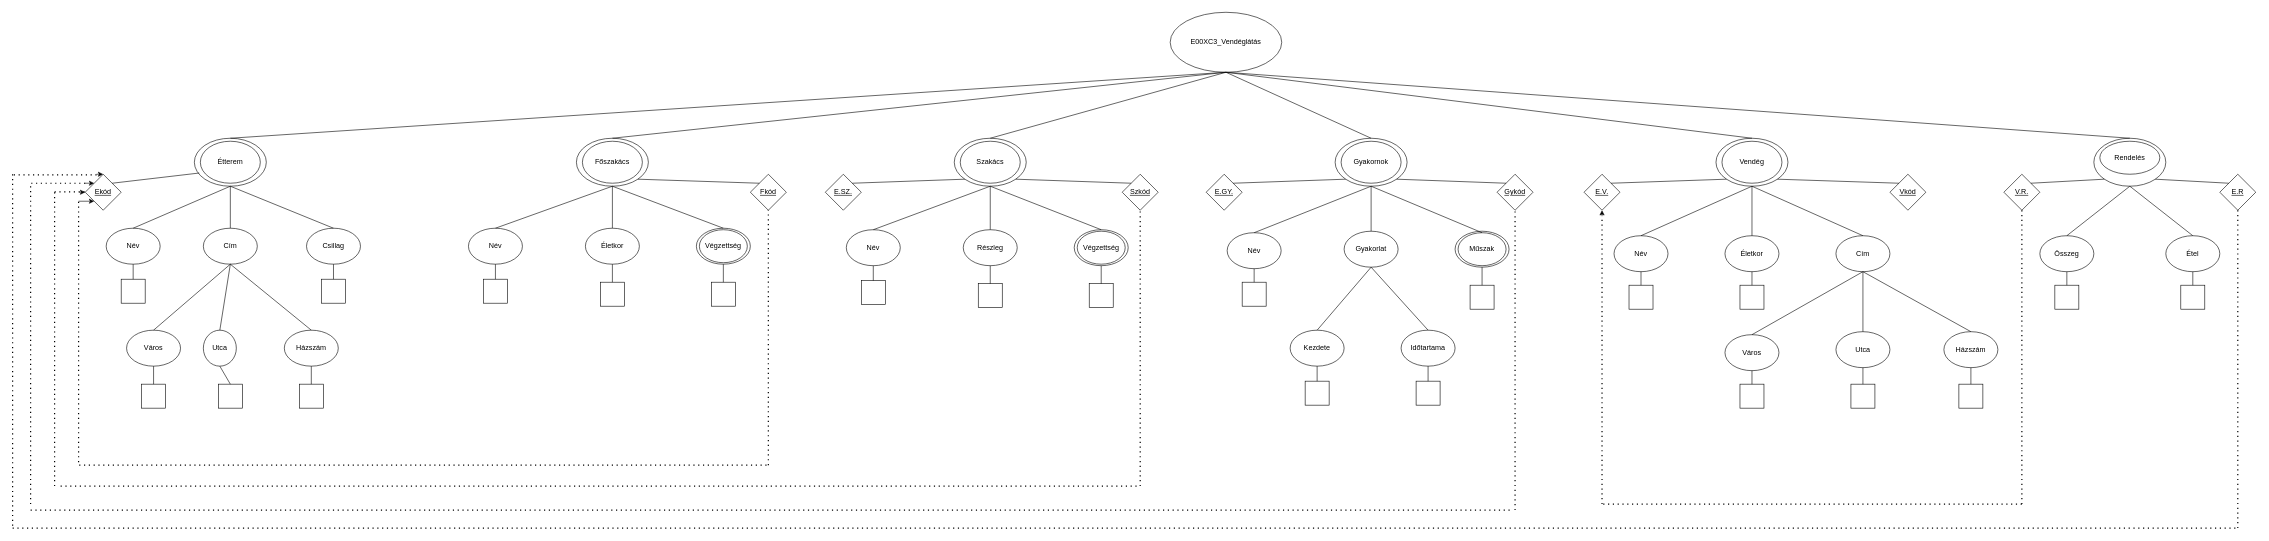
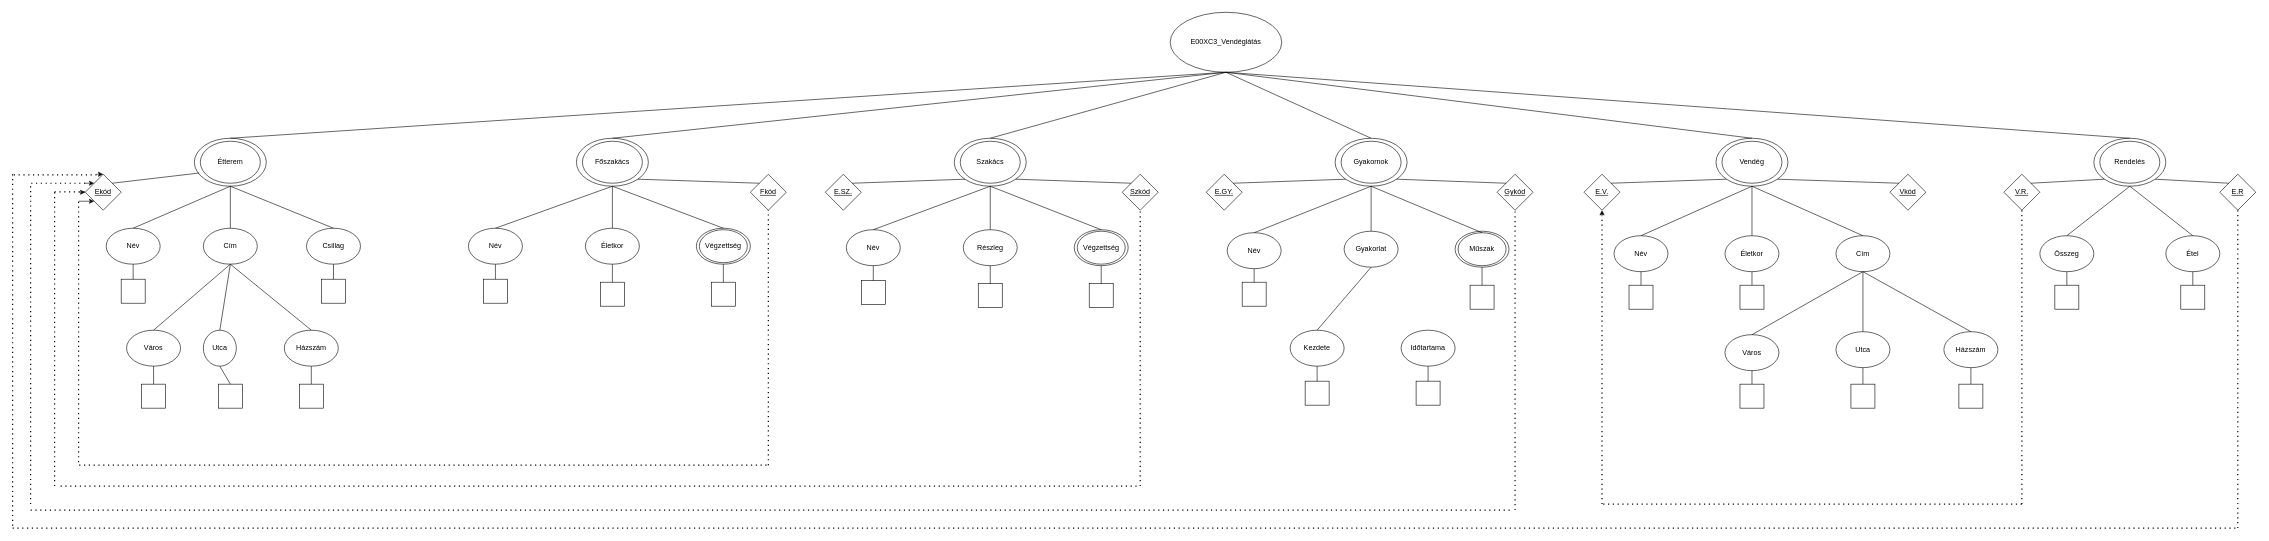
node "Rendelés": size 60x33 -> 60x42
edge "Gyakorlat" -- "Időtartama": removed
